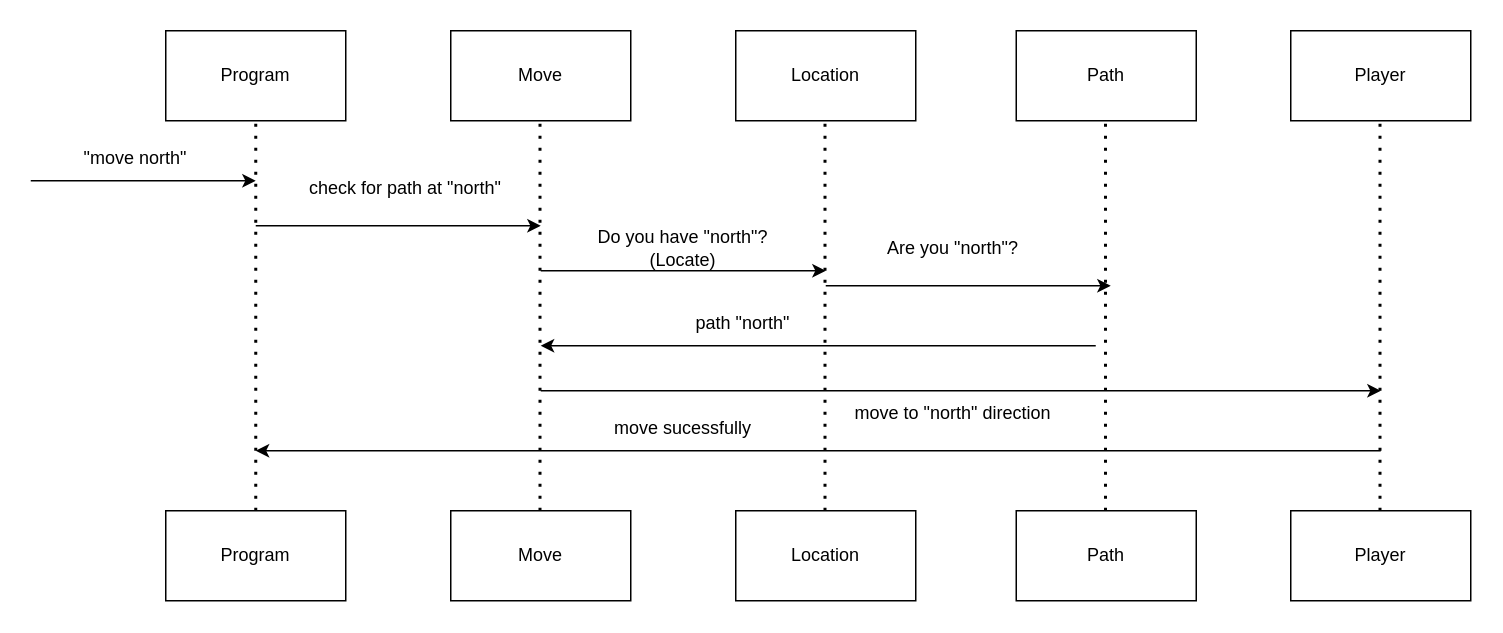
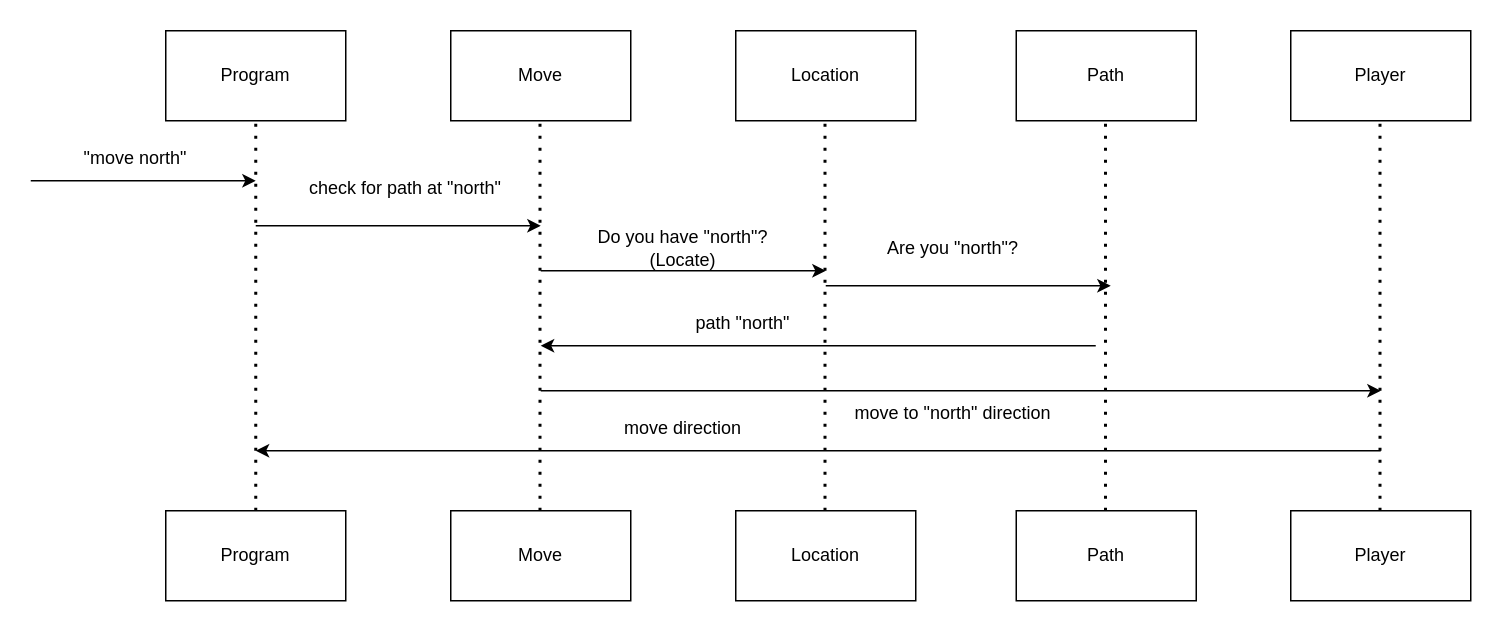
node "move sucessfully": label "move sucessfully" -> "move direction"
